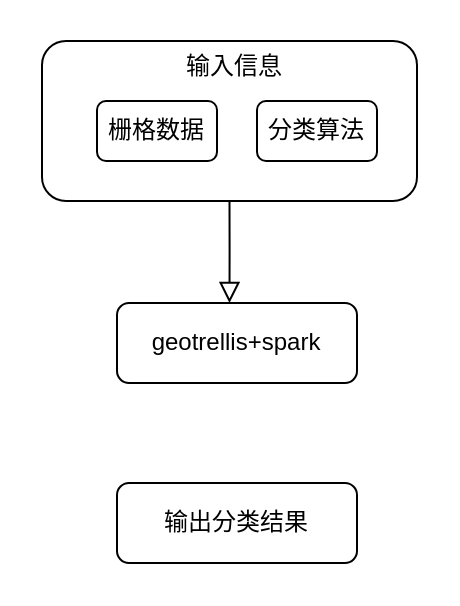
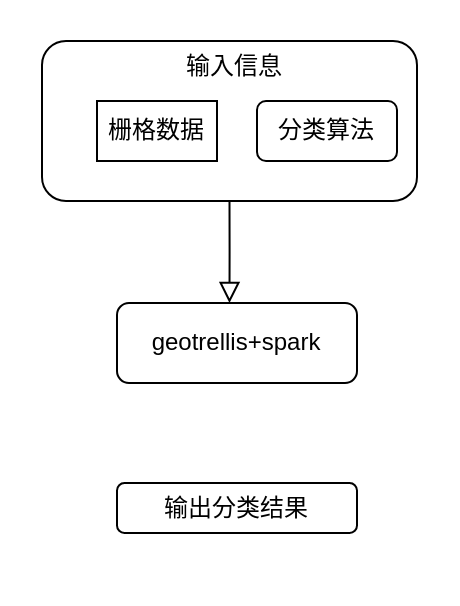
node "栅格数据": shape rounded rectangle -> rectangle
node "分类算法": size 120x60 -> 140x60
node "输出分类结果": size 240x80 -> 240x50
